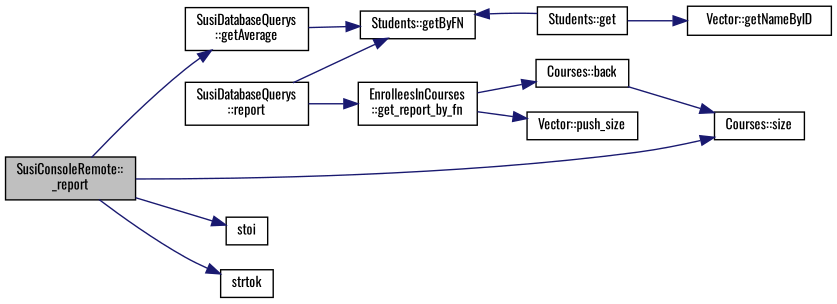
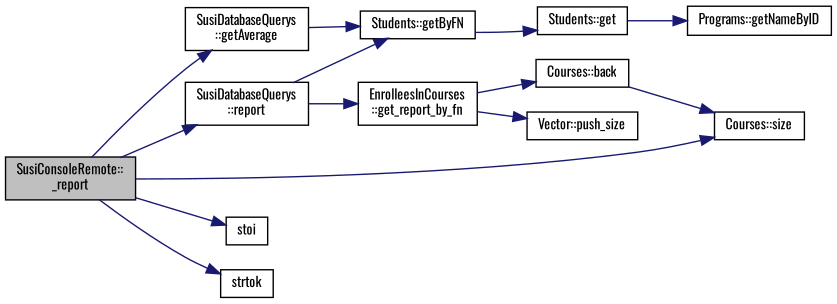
edge "Students::get" -> "Students::getByFN": reversed
node "Vector::getNameByID": label "Vector::getNameByID" -> "Programs::getNameByID"
edge "SusiConsoleRemote:: _report" -> "SusiDatabaseQuerys ::report": added
